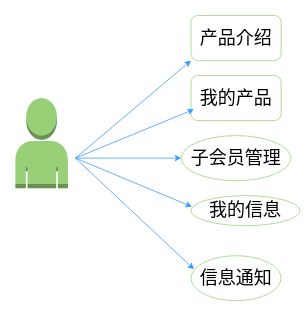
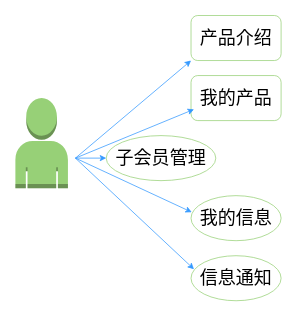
node "子会员管理": moved (236, 158) -> (161, 158)
node "我的信息": size 109x30 -> 90x45
